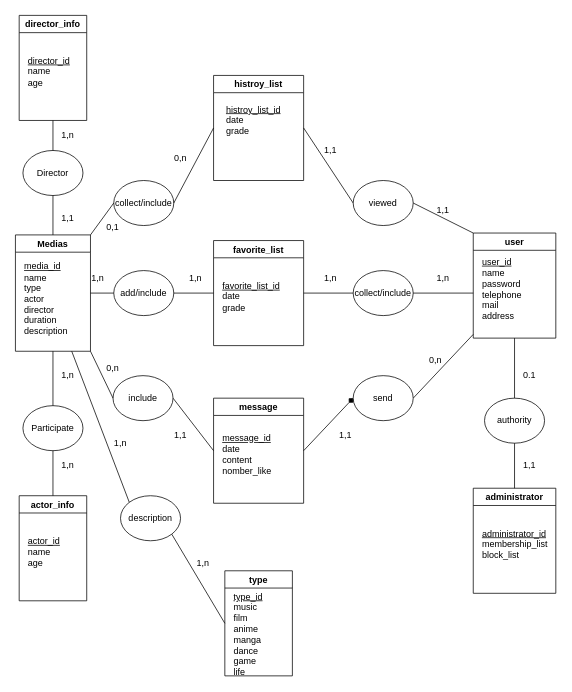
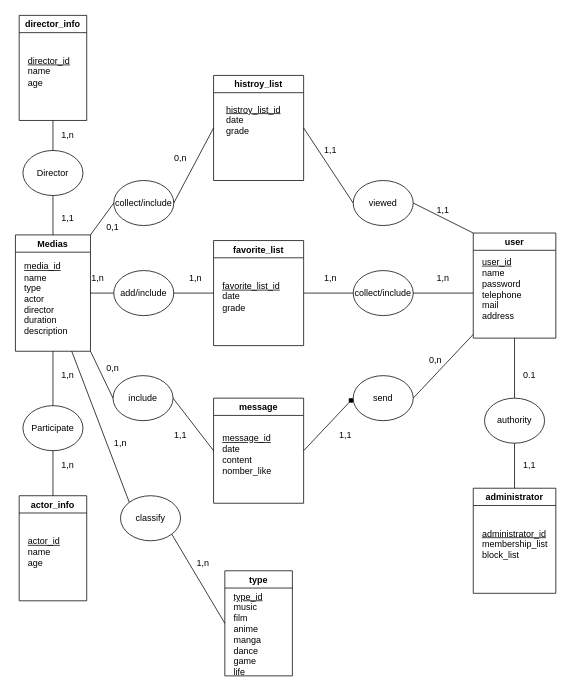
node "description": label "description" -> "classify"
